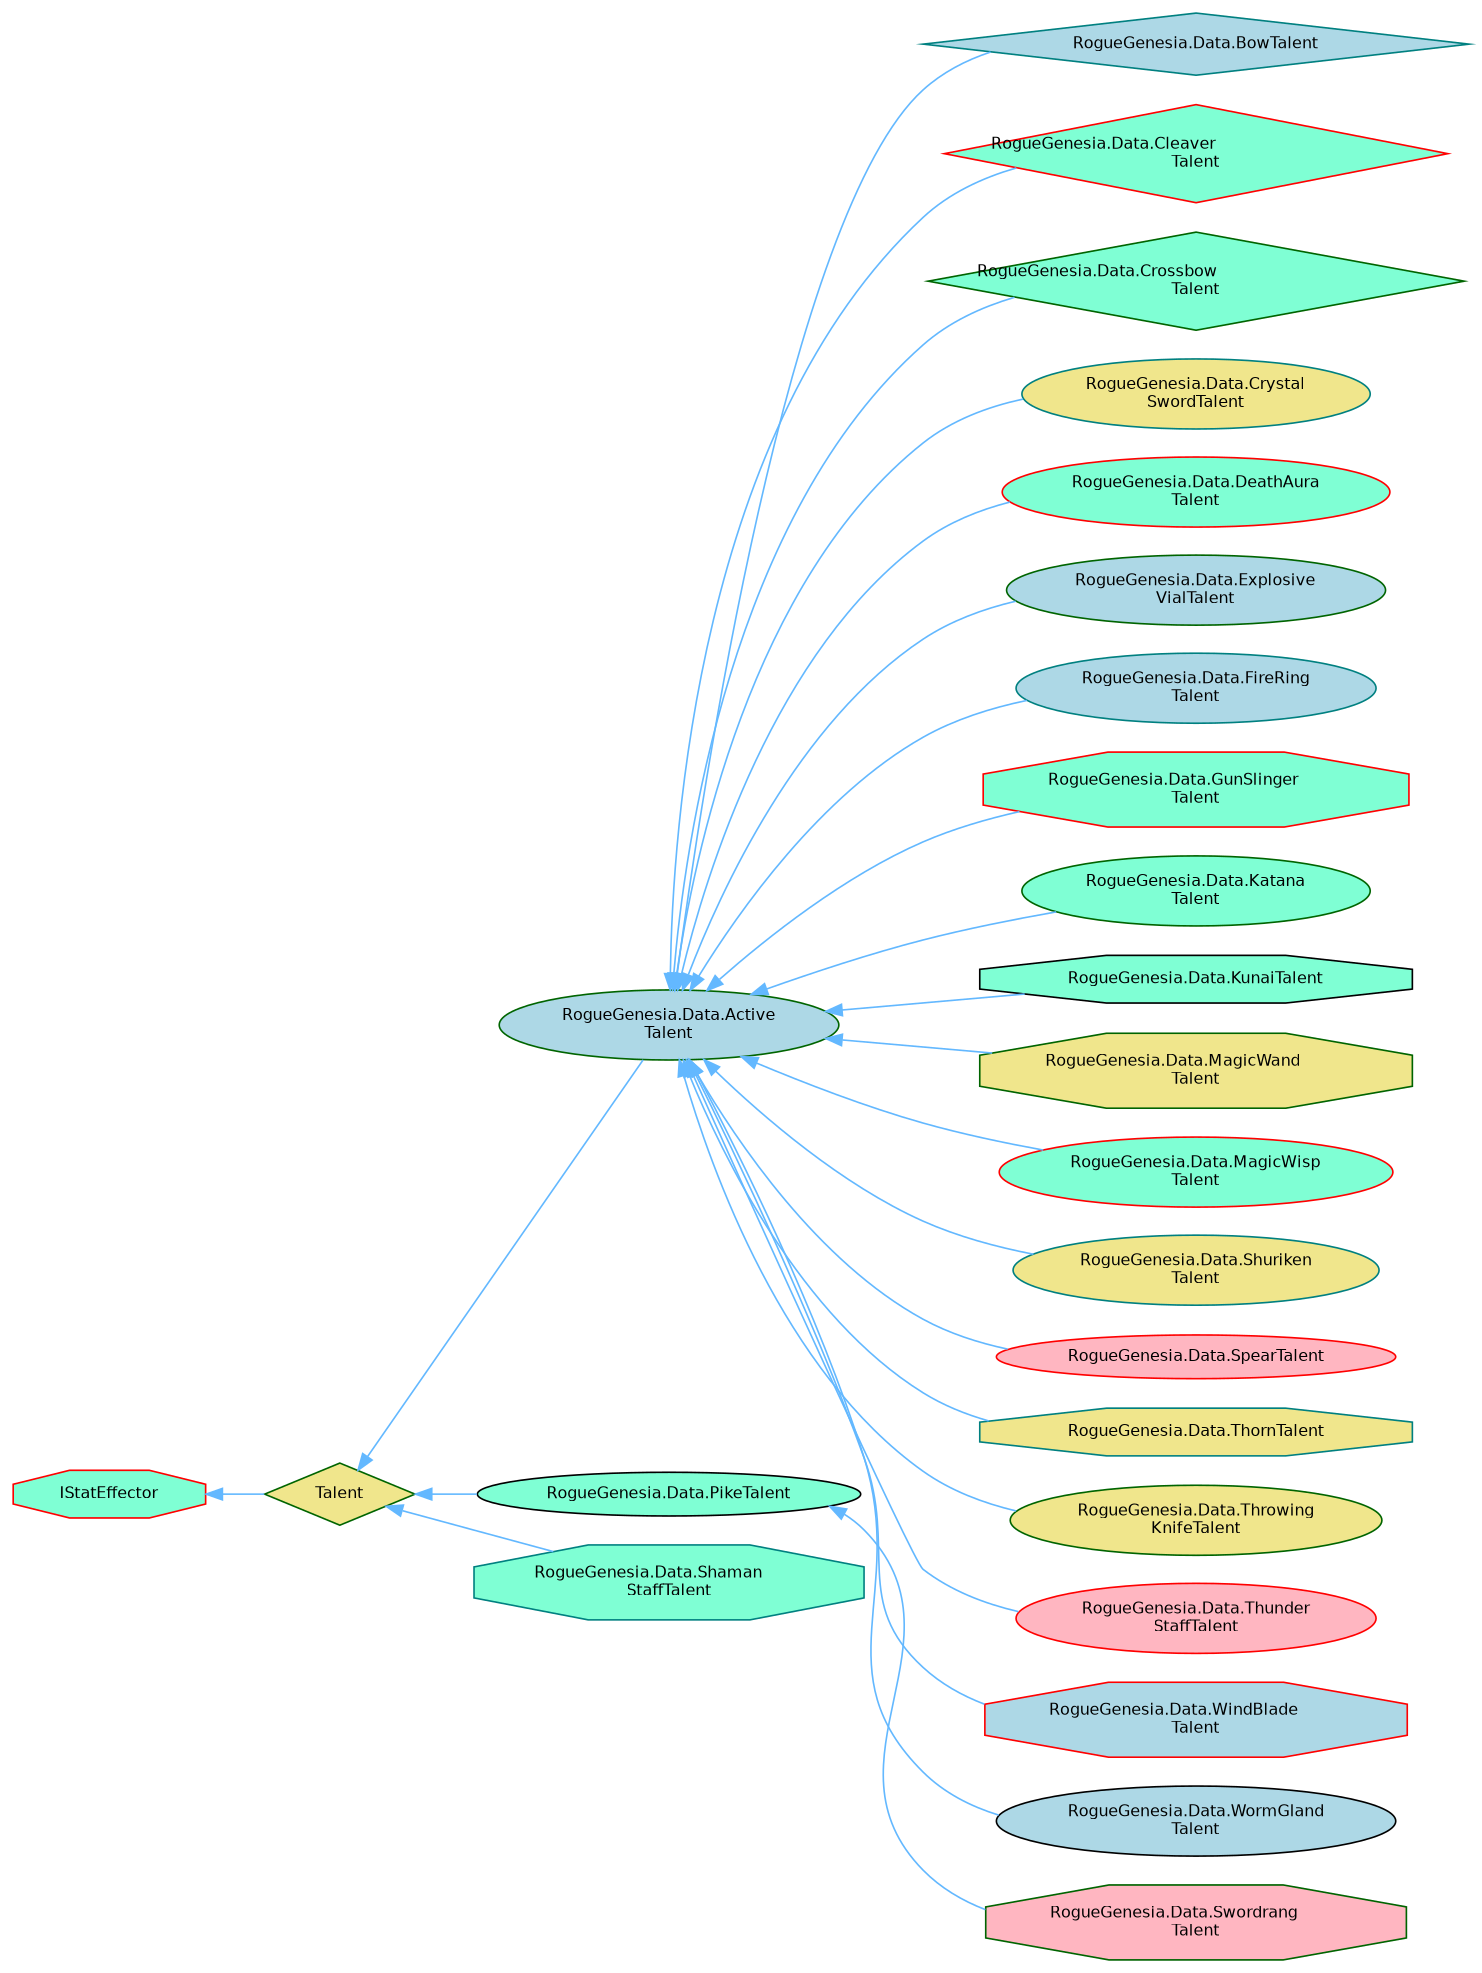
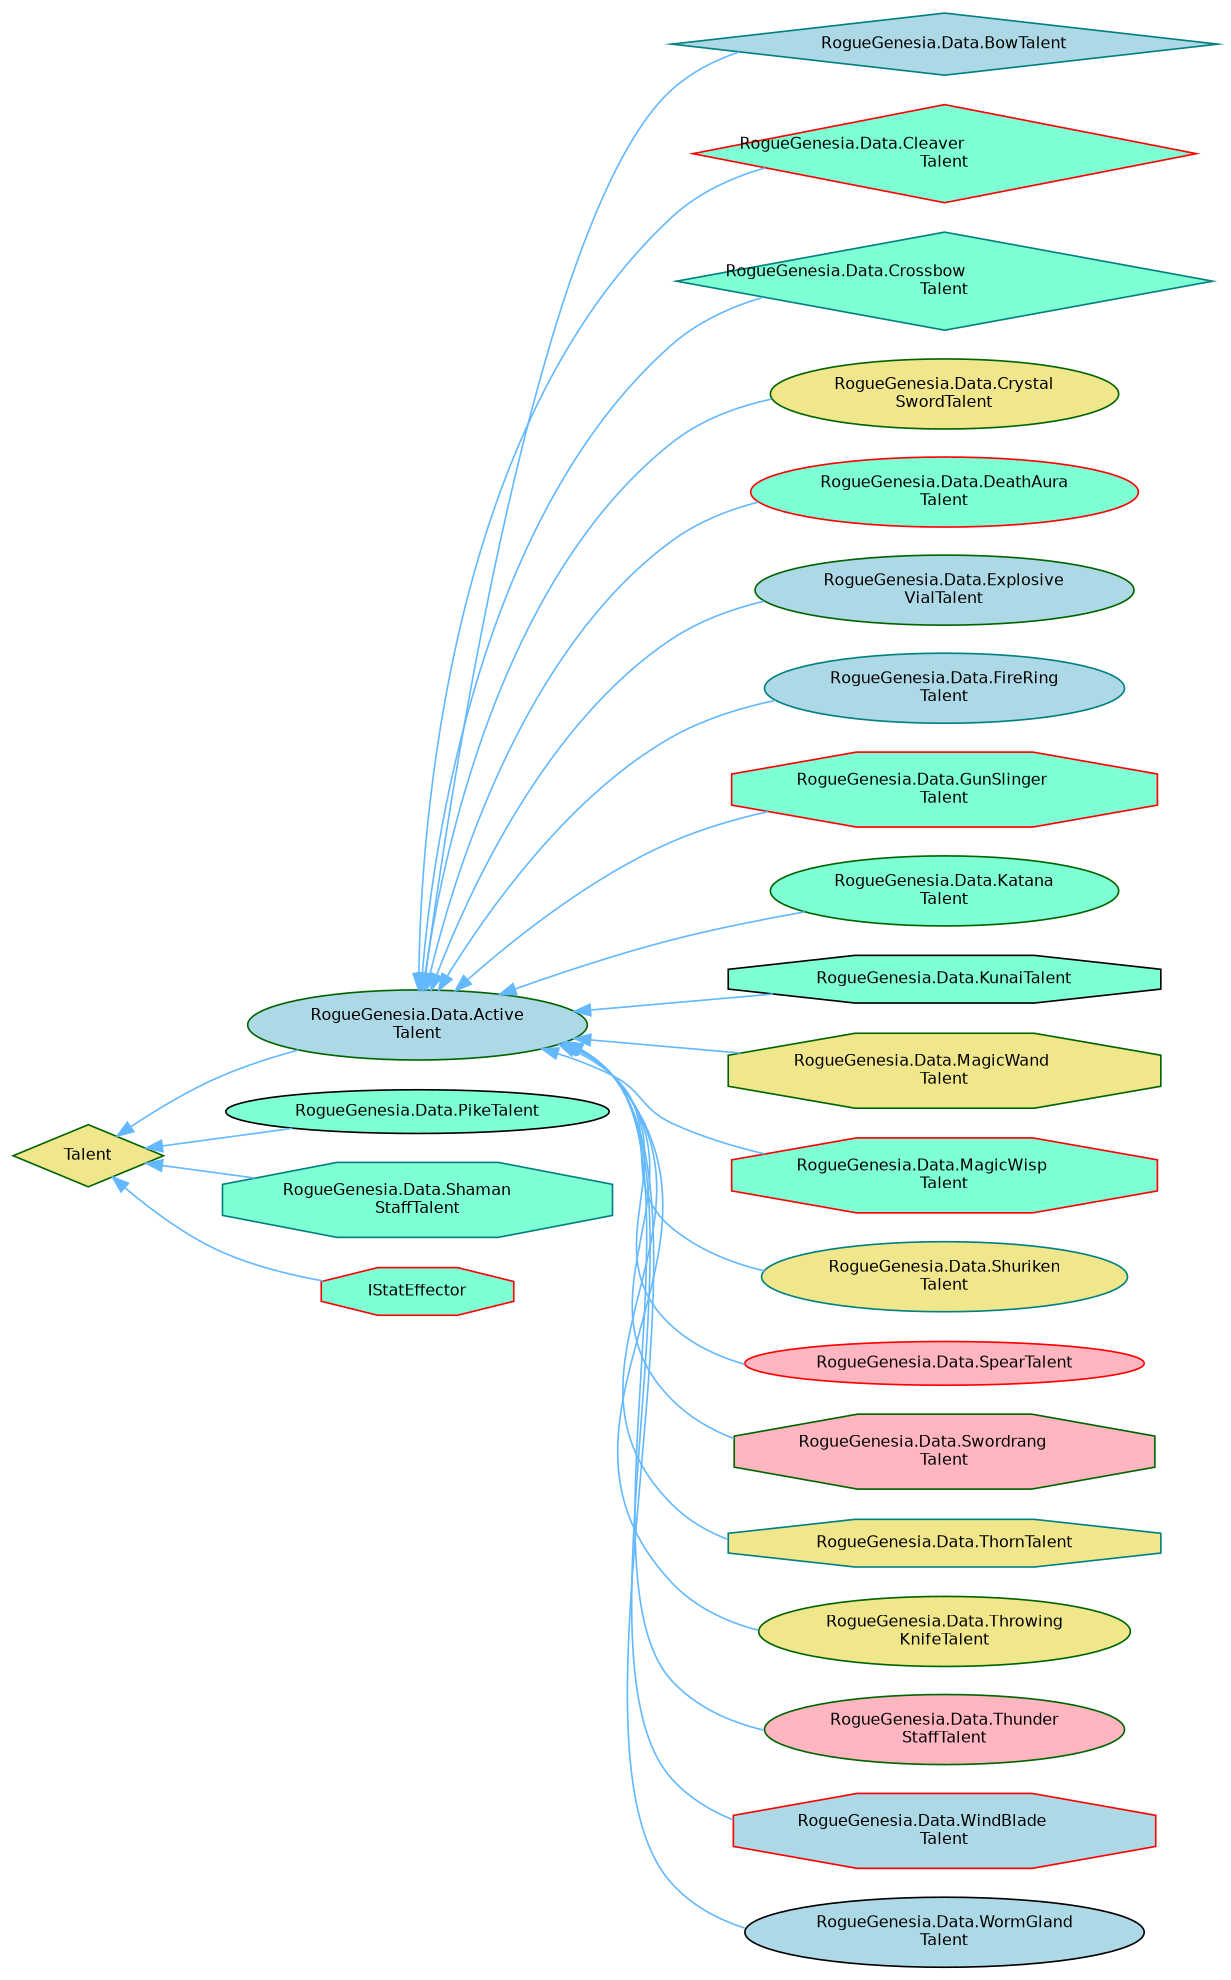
node "RogueGenesia.Data.Crossbow Talent": color darkgreen -> teal
node "RogueGenesia.Data.Crystal SwordTalent": color teal -> darkgreen
node "RogueGenesia.Data.MagicWisp Talent": shape ellipse -> octagon
edge "Talent" -> "IStatEffector": reversed
node "RogueGenesia.Data.Thunder StaffTalent": color red -> darkgreen
edge "RogueGenesia.Data.Swordrang Talent" -> "RogueGenesia.Data.PikeTalent": now "RogueGenesia.Data.Swordrang Talent" -> "RogueGenesia.Data.Active Talent"
